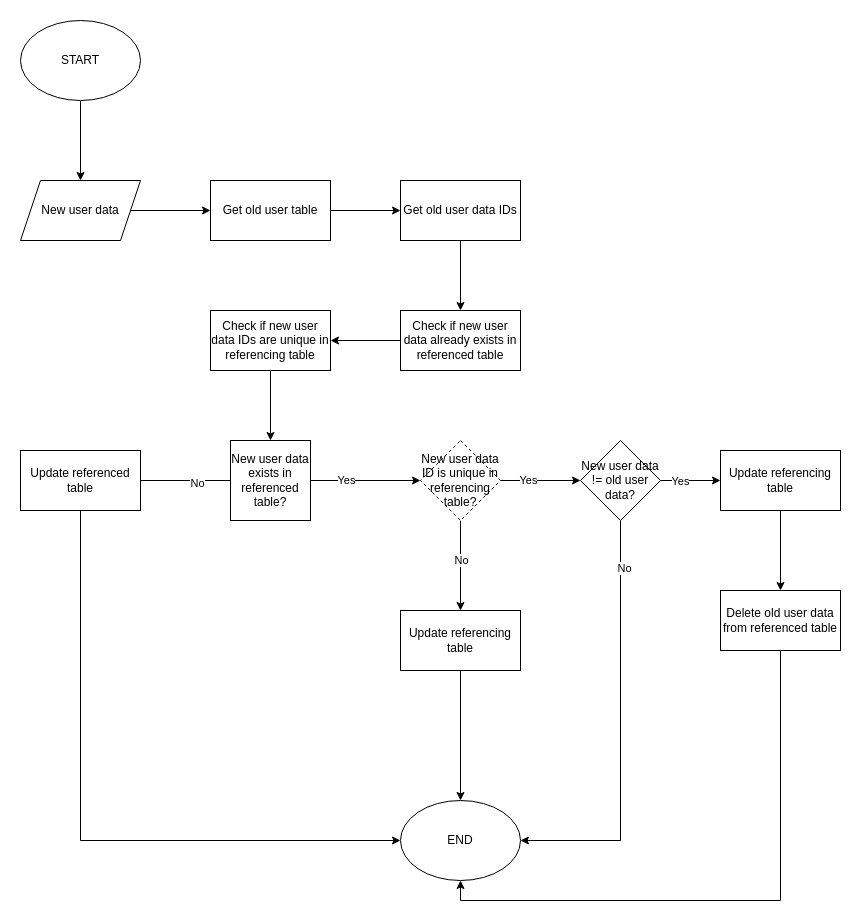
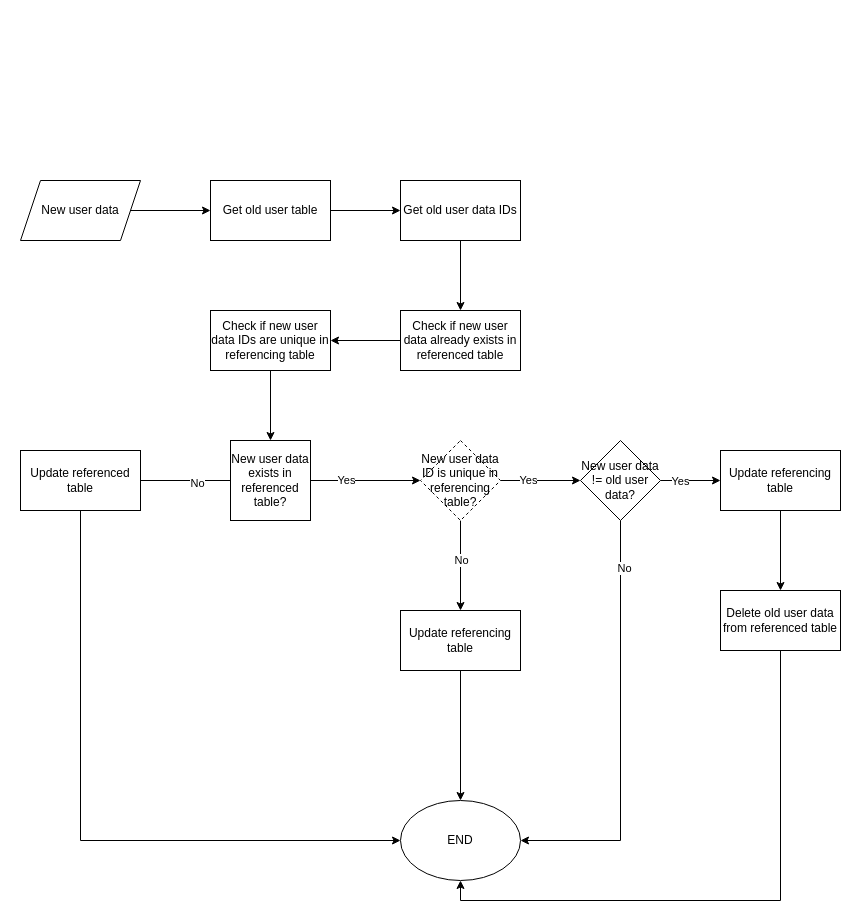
node "START": removed
edge "START" -> "New user data": removed
